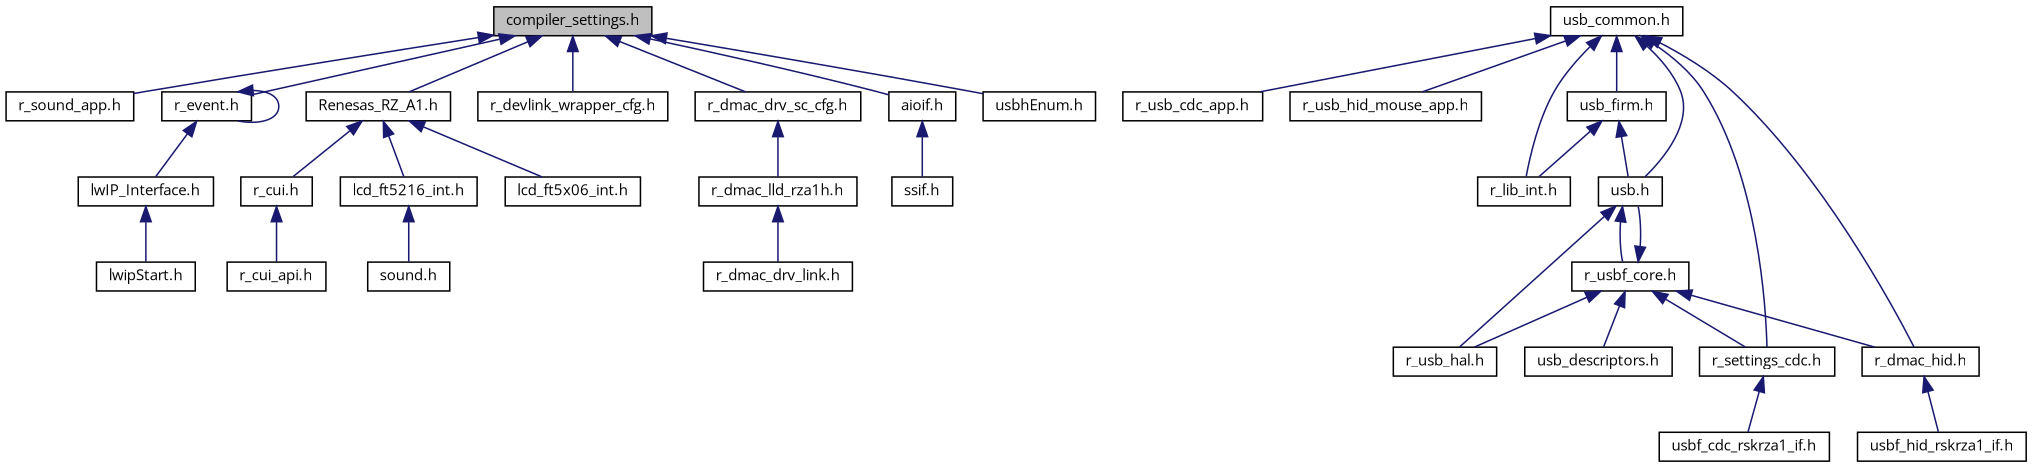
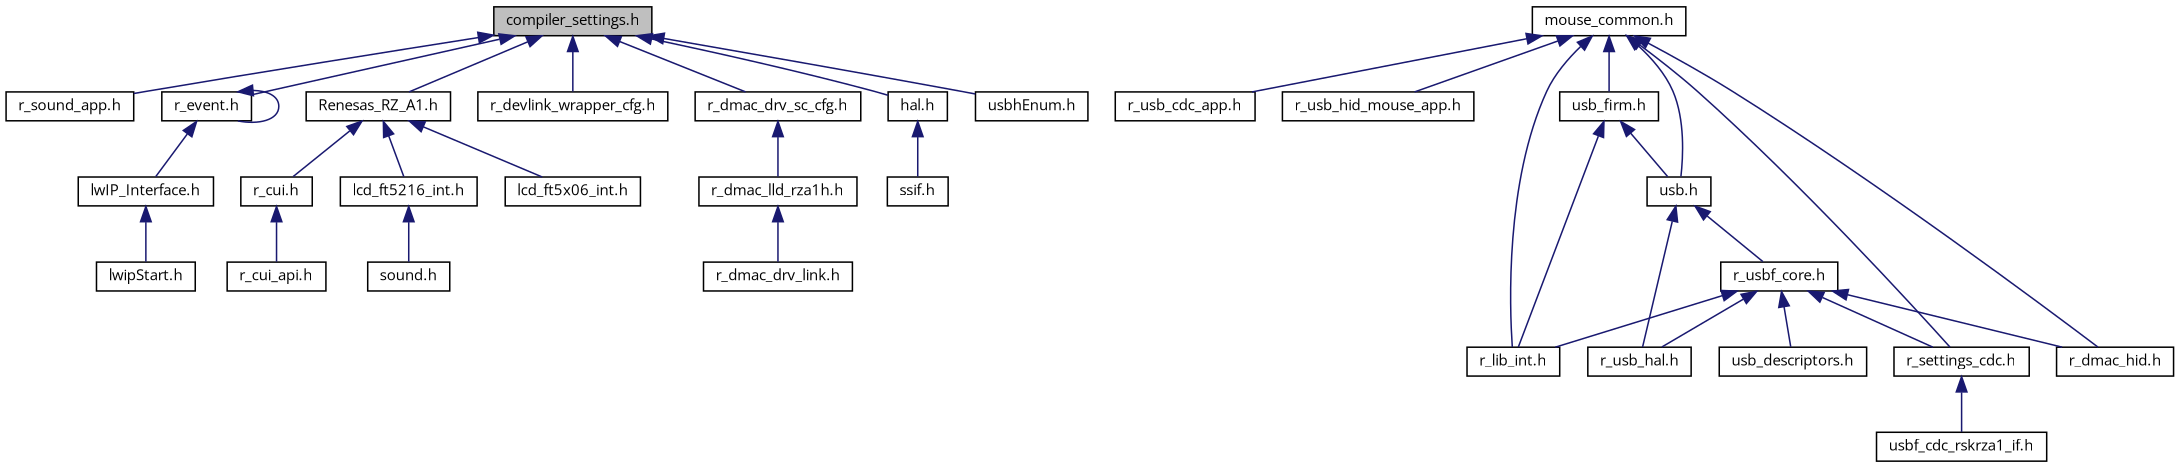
node "usb_common.h": label "usb_common.h" -> "mouse_common.h"
node "aioif.h": label "aioif.h" -> "hal.h"
edge "usb.h" -> "r_usbf_core.h": now "r_lib_int.h" -> "r_usbf_core.h"
node "usbf_hid_rskrza1_if.h": removed
